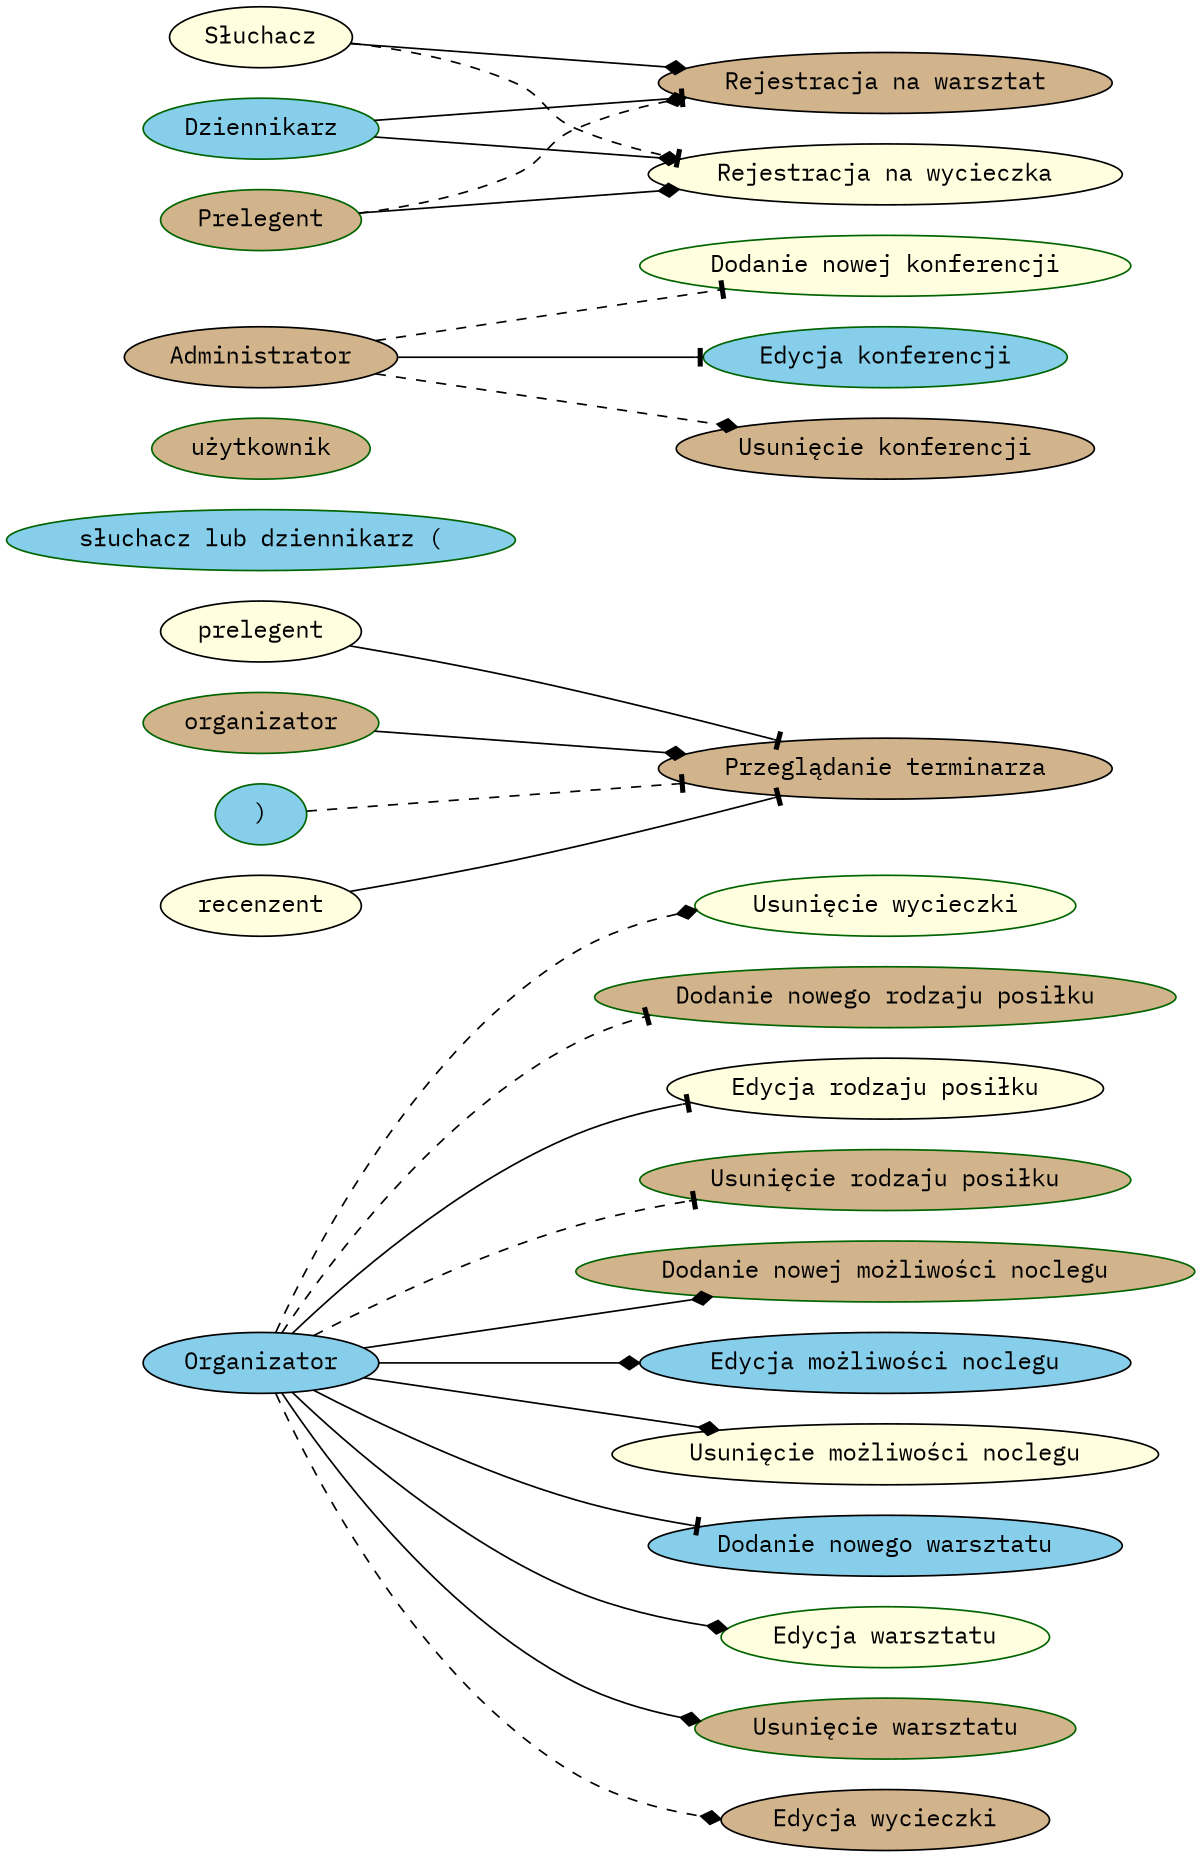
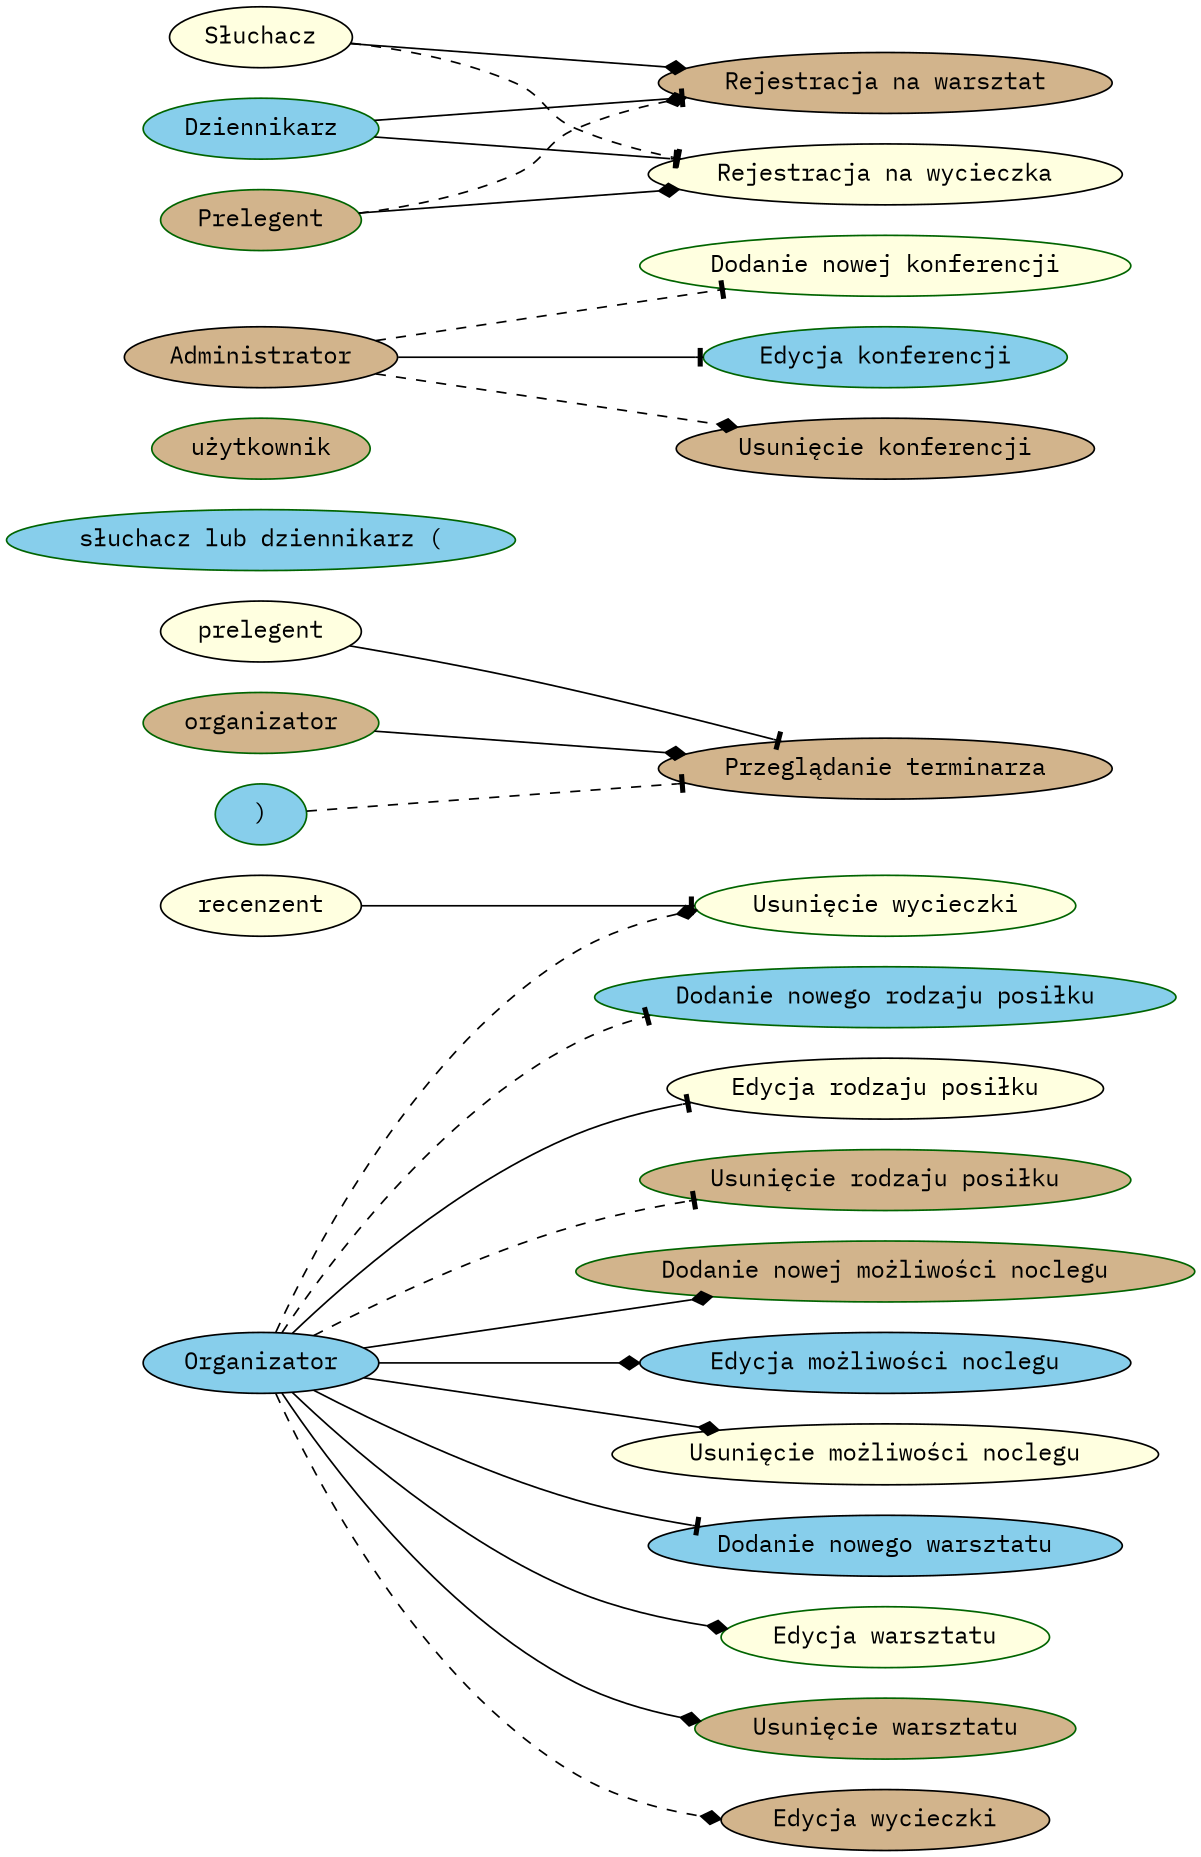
edge "Dziennikarz" -> "Rejestracja na wycieczka": arrowhead diamond -> tee
edge "recenzent" -> "Przeglądanie terminarza": now "recenzent" -> "Usunięcie wycieczki"
node "Dodanie nowego rodzaju posiłku": fillcolor tan -> skyblue
